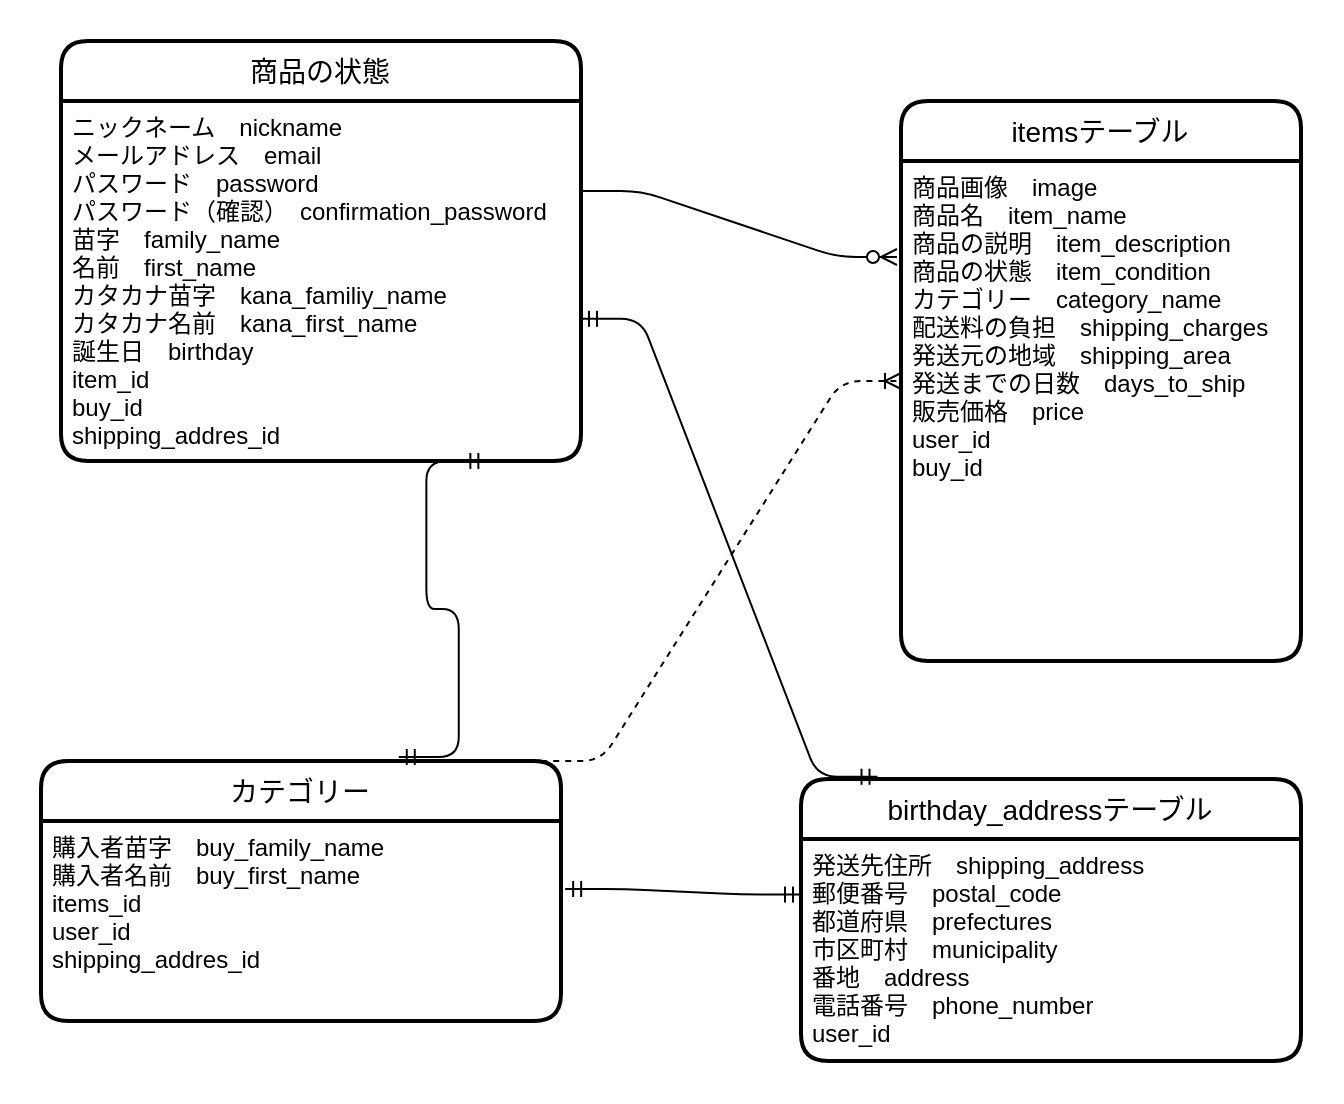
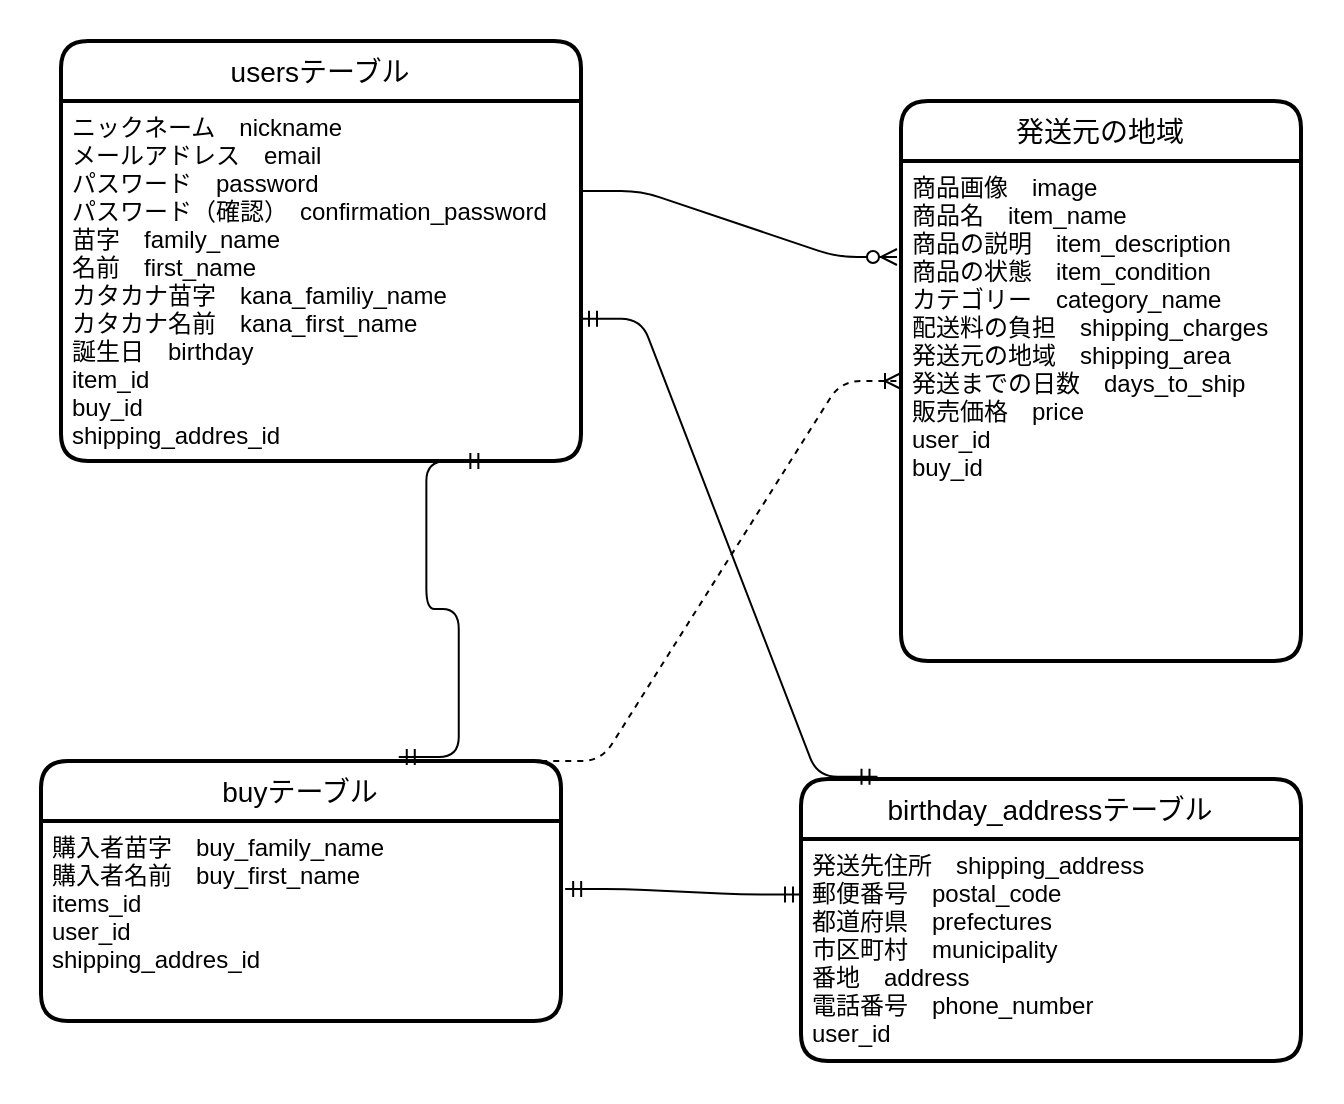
node "商品の状態": label "商品の状態" -> "usersテーブル"
node "itemsテーブル": label "itemsテーブル" -> "発送元の地域"
node "カテゴリー": label "カテゴリー" -> "buyテーブル"
